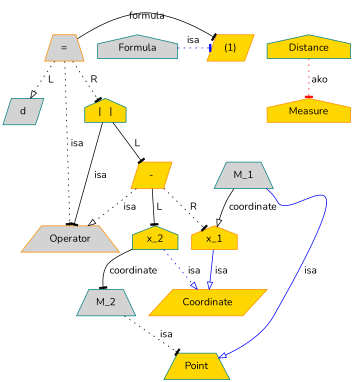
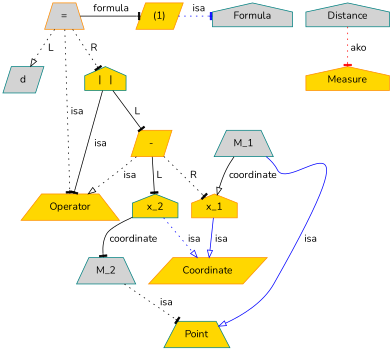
edge "Formula" -> "(1)": reversed
node "Distance": fillcolor gold -> lightgrey
node "Operator": fillcolor lightgrey -> gold
